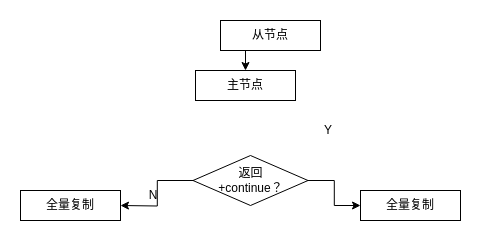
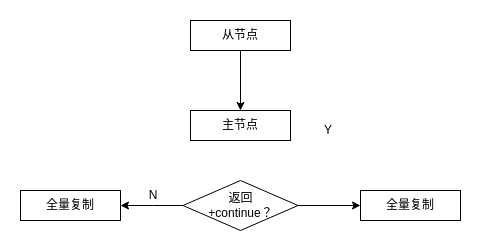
node "从节点": moved (271, 36) -> (241, 36)
node "主节点": moved (246, 86) -> (241, 126)
node "返回 +continue？": moved (251, 181) -> (241, 206)
